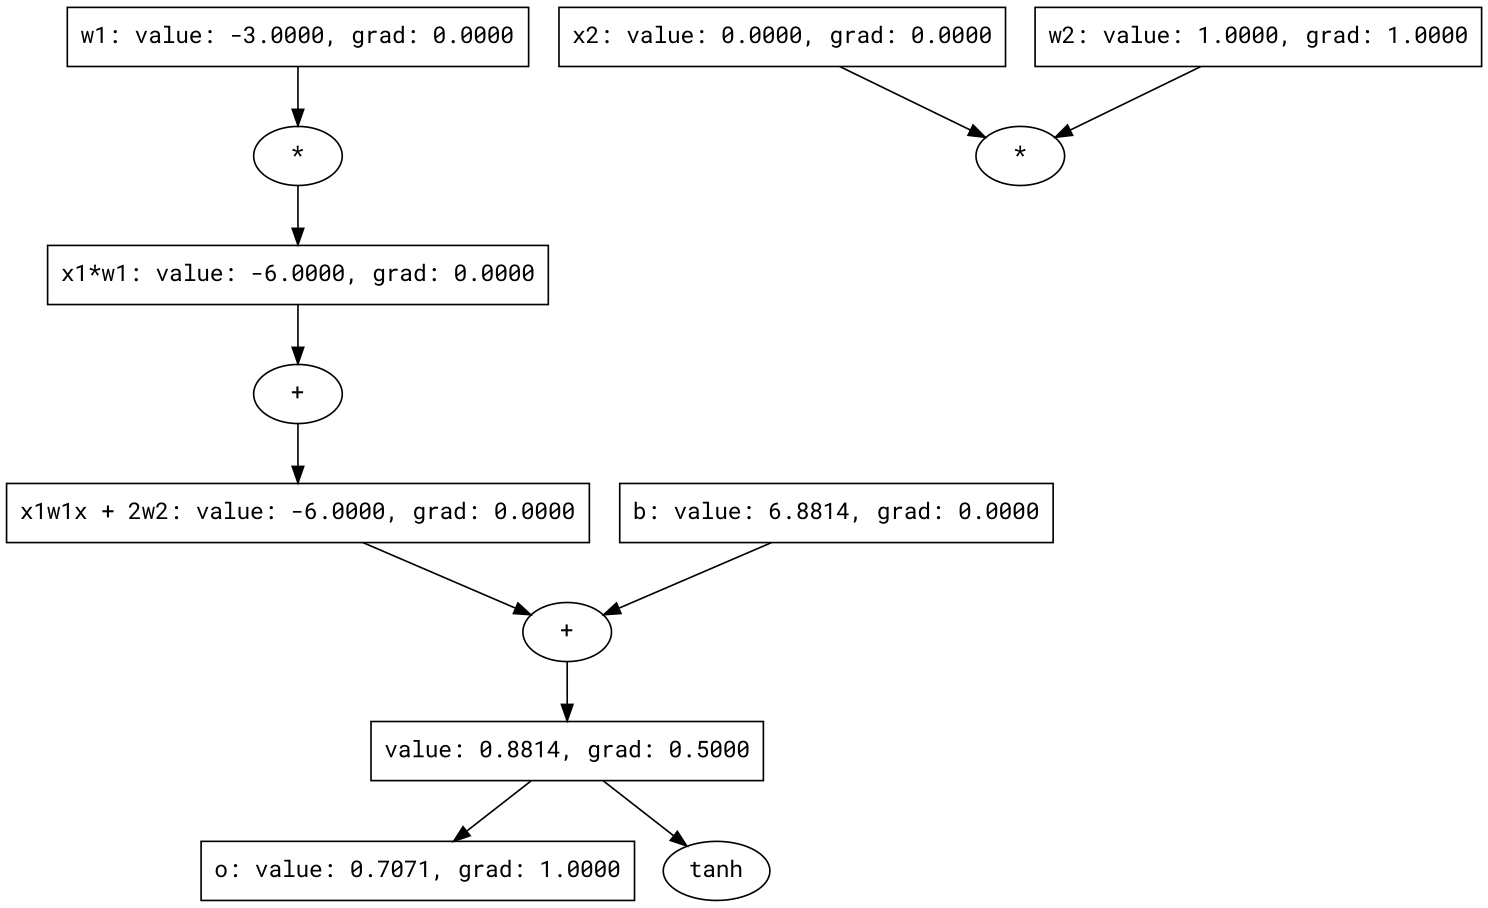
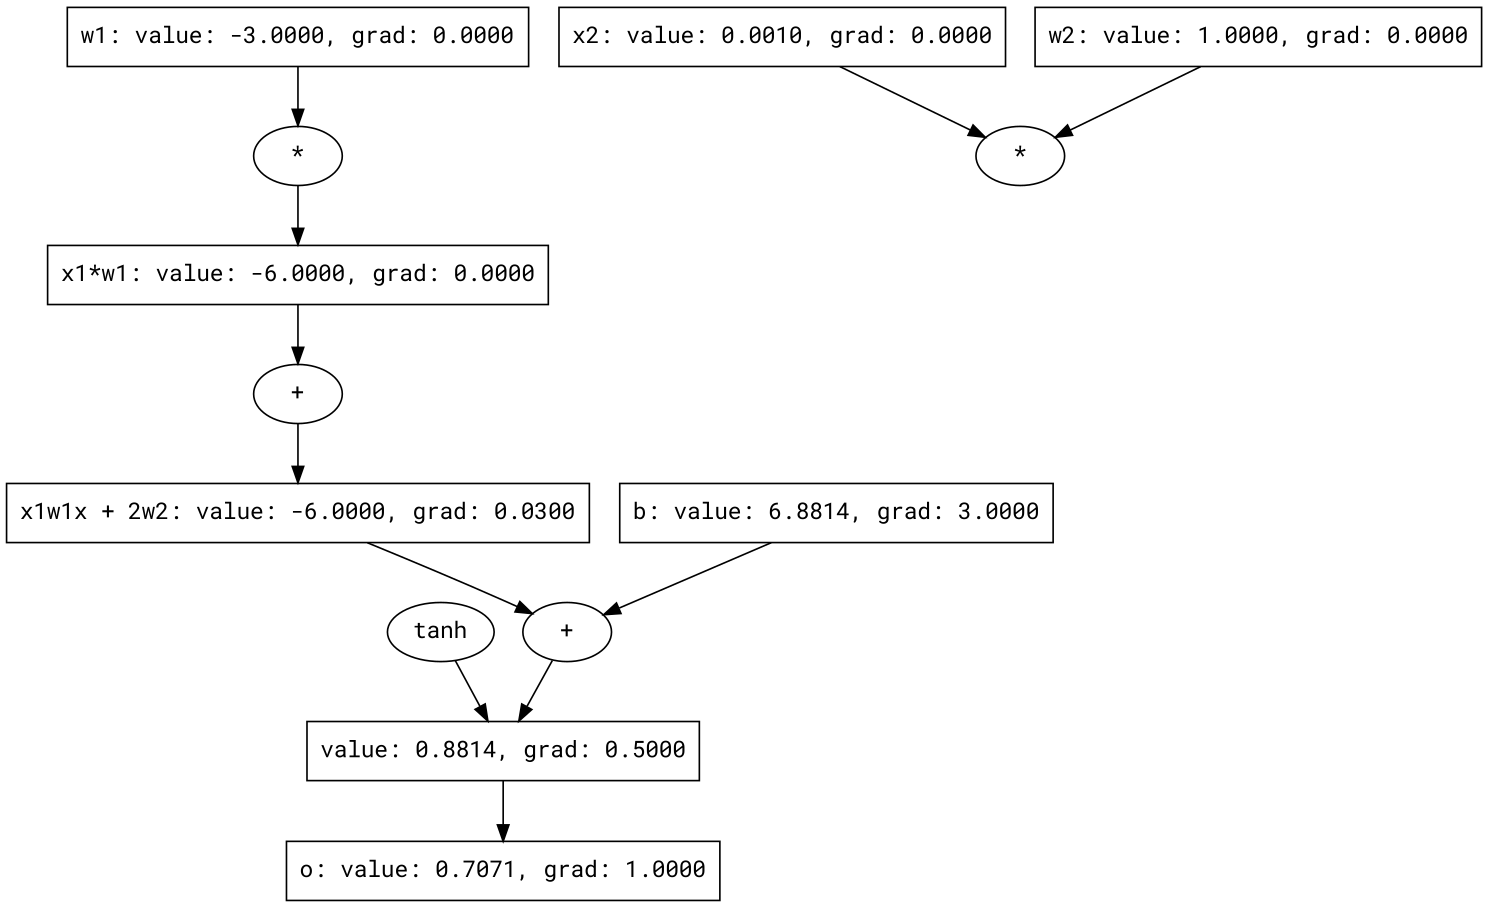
node "x2: value: 0.0000, grad: 0.0000": label "x2: value: 0.0000, grad: 0.0000" -> "x2: value: 0.0010, grad: 0.0000"
node "w2: value: 1.0000, grad: 1.0000": label "w2: value: 1.0000, grad: 1.0000" -> "w2: value: 1.0000, grad: 0.0000"
node "x1w1x + 2w2: value: -6.0000, grad: 0.0000": label "x1w1x + 2w2: value: -6.0000, grad: 0.0000" -> "x1w1x + 2w2: value: -6.0000, grad: 0.0300"
node "b: value: 6.8814, grad: 0.0000": label "b: value: 6.8814, grad: 0.0000" -> "b: value: 6.8814, grad: 3.0000"
edge "value: 0.8814, grad: 0.5000" -> "tanh": reversed
